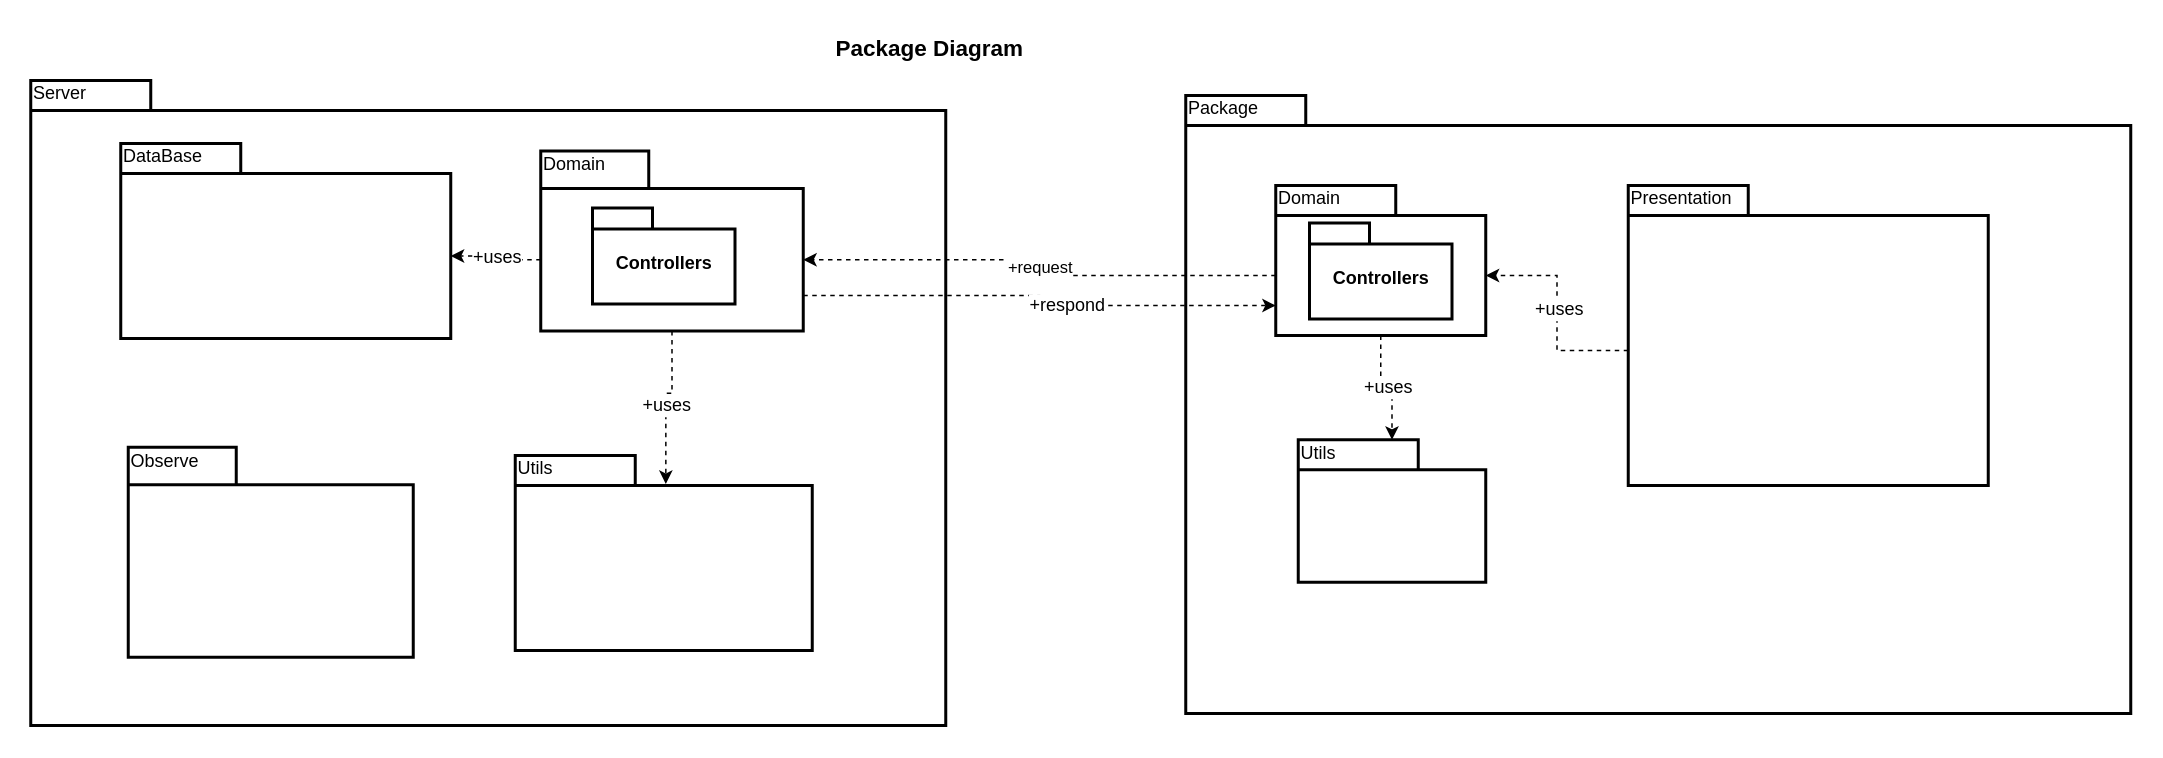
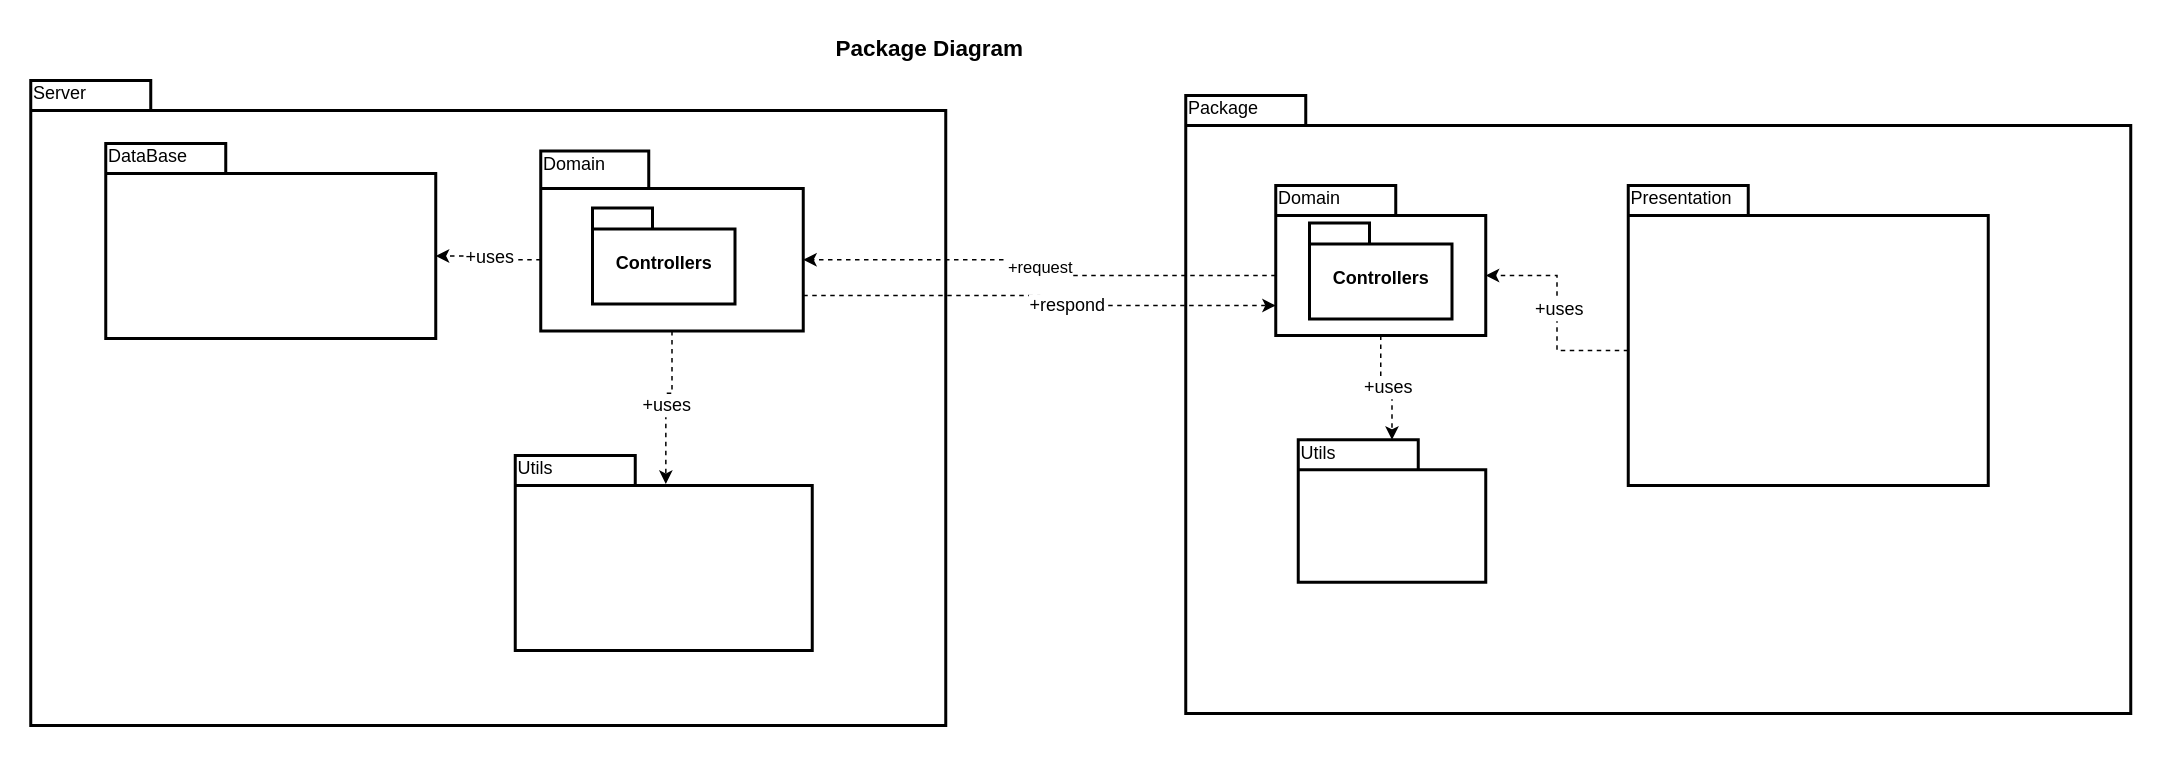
node "DataBase": moved (286, 241) -> (271, 241)
node "Observe": removed
